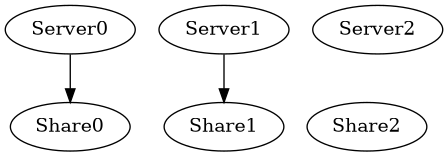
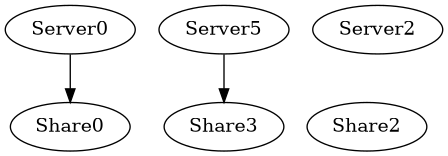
node "Server1": label "Server1" -> "Server5"
node "Share1": label "Share1" -> "Share3"
